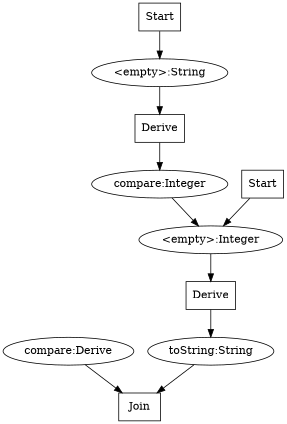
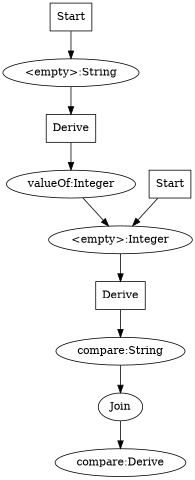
node "compare:Integer": label "compare:Integer" -> "valueOf:Integer"
node "toString:String": label "toString:String" -> "compare:String"
edge "compare:Derive" -> "Join": reversed
node "Join": shape box -> ellipse
